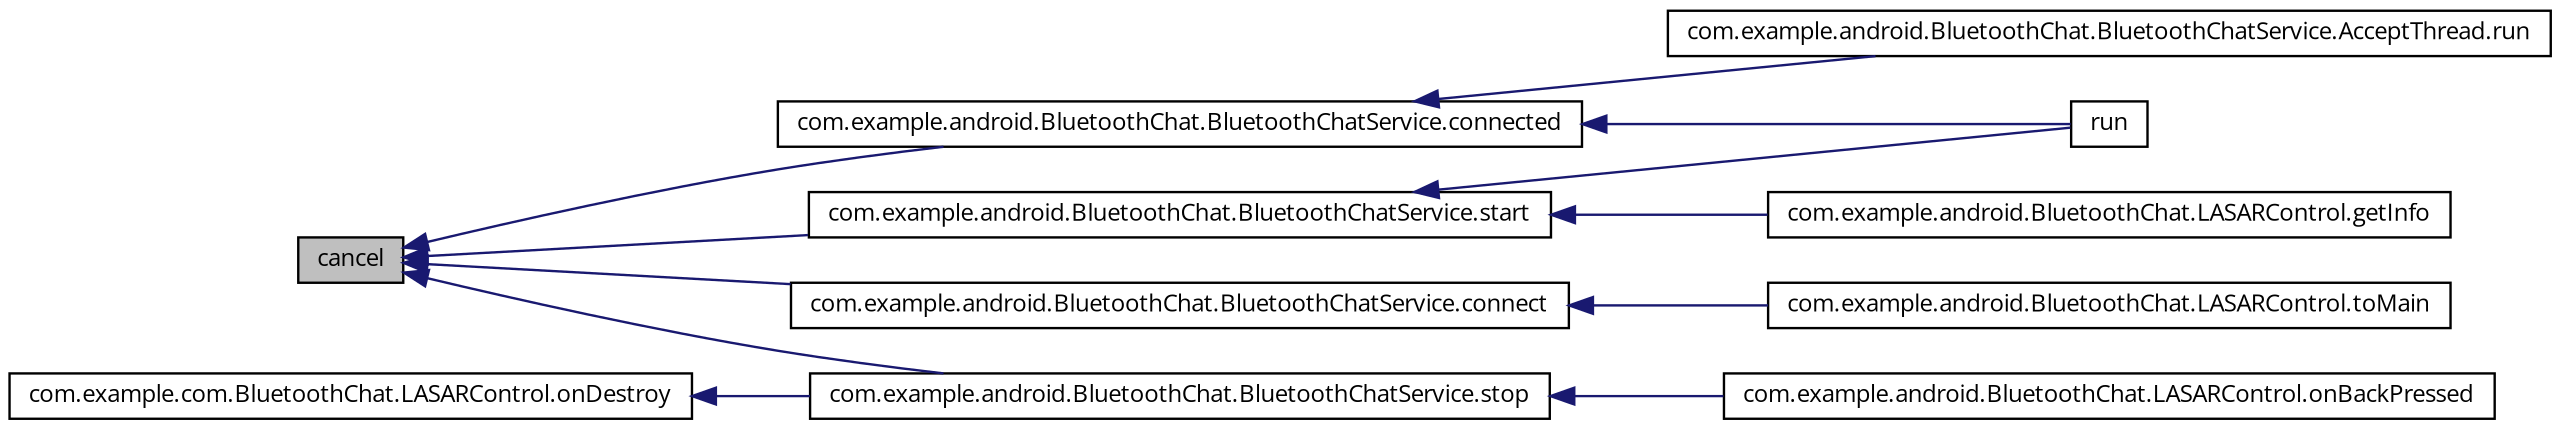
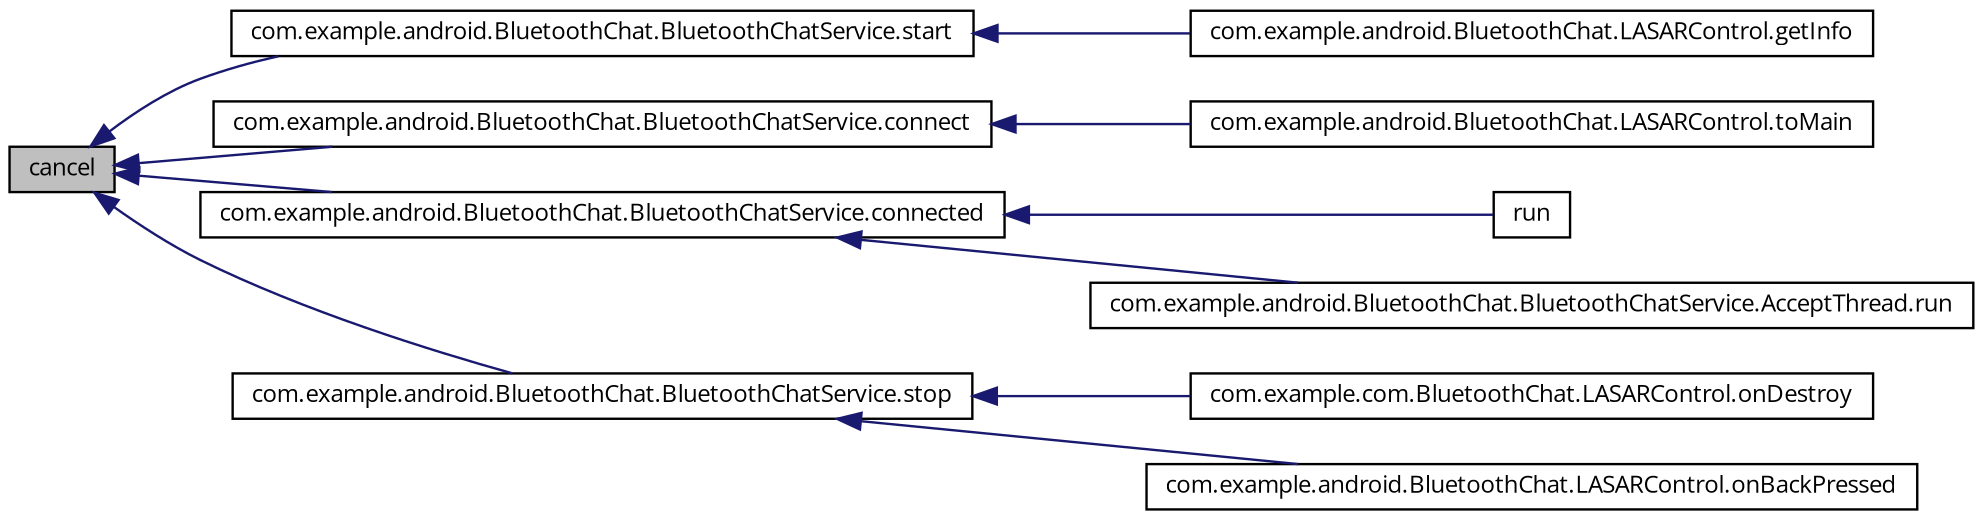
edge "run" -> "com.example.android.BluetoothChat.BluetoothChatService.start": removed
edge "com.example.android.BluetoothChat.BluetoothChatService.stop" -> "com.example.com.BluetoothChat.LASARControl.onDestroy": reversed
